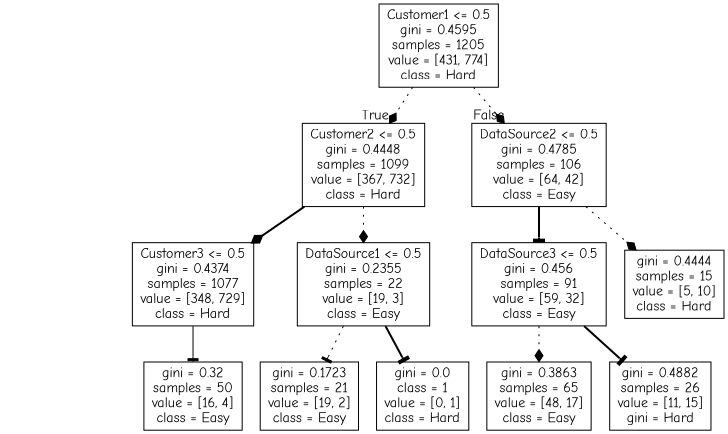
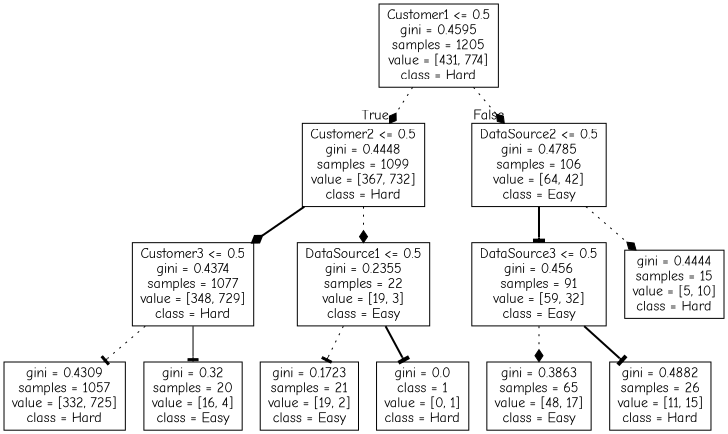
node "gini = 0.4309 samples = 1057 value = [332, 725] class = Hard": added
node "gini = 0.32 samples = 50 value = [16, 4] class = Easy": label "gini = 0.32 samples = 50 value = [16, 4] class = Easy" -> "gini = 0.32 samples = 20 value = [16, 4] class = Easy"
node "gini = 0.4882 samples = 26 value = [11, 15] gini = Hard": label "gini = 0.4882 samples = 26 value = [11, 15] gini = Hard" -> "gini = 0.4882 samples = 26 value = [11, 15] class = Hard"
